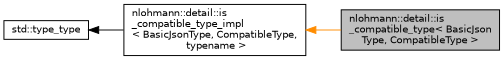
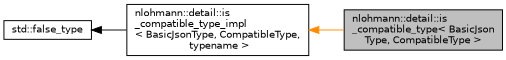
node "std::type_type": label "std::type_type" -> "std::false_type"
